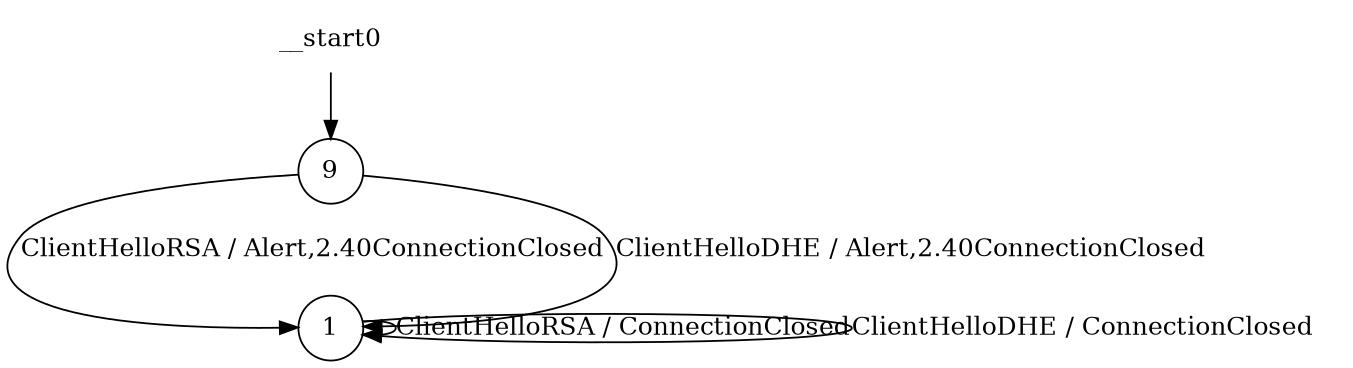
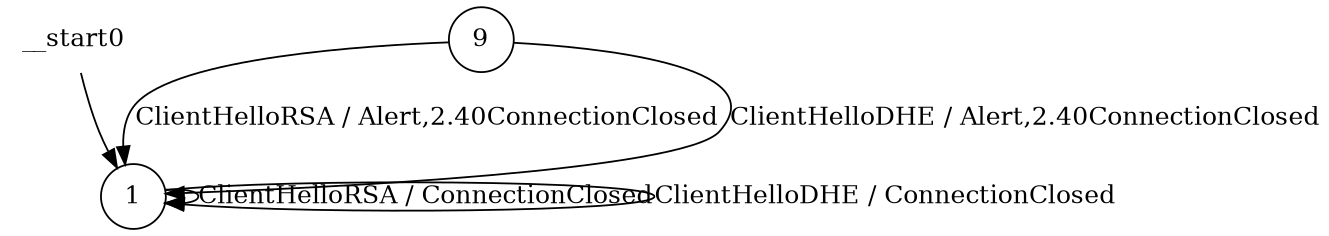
edge "__start0" -> "9": now "__start0" -> "1"
